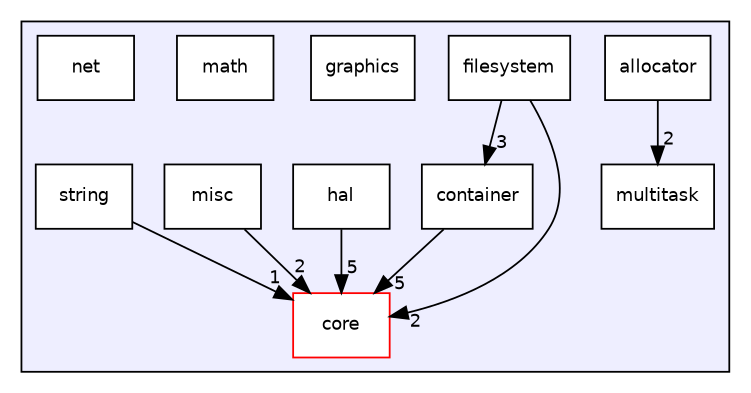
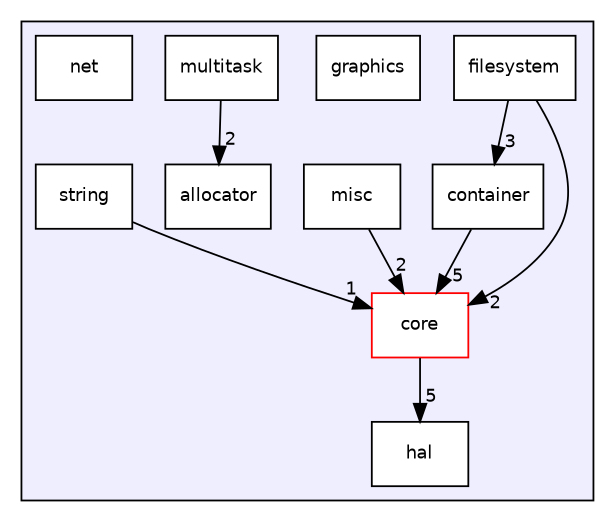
node "math": removed
edge "allocator" -> "multitask": reversed
edge "hal" -> "core": reversed
